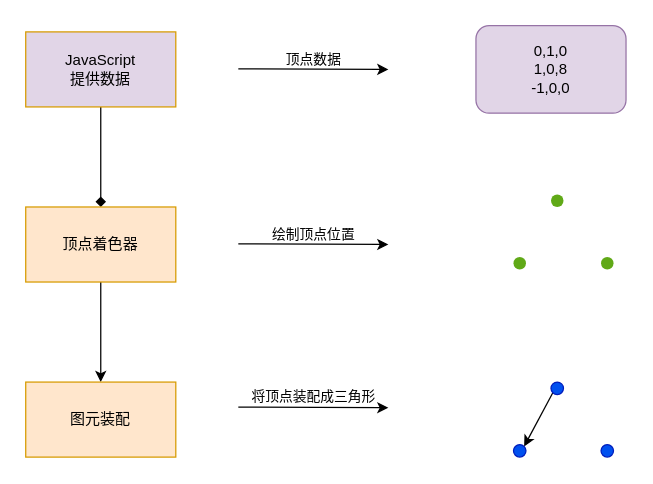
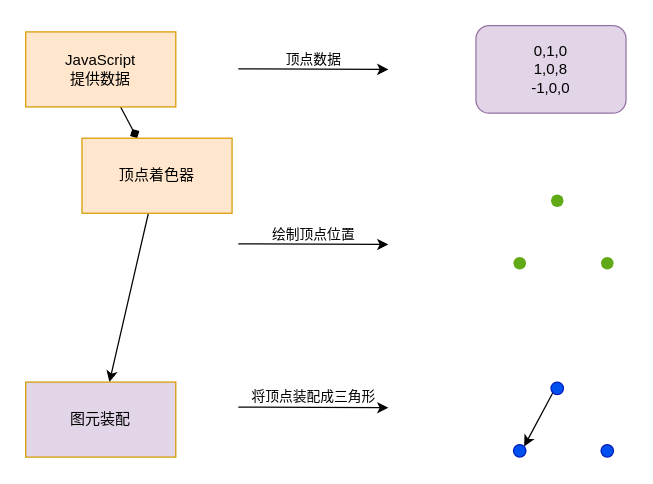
node "JavaScript 提供数据": fillcolor #e1d5e7 -> #ffe6cc
node "顶点着色器": moved (101, 244) -> (157, 176)
node "图元装配": fillcolor #ffe6cc -> #e1d5e7
